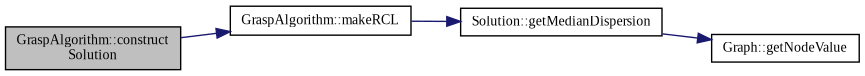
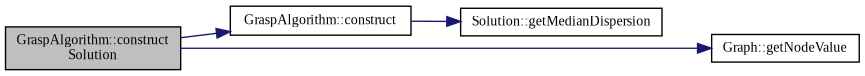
node "GraspAlgorithm::makeRCL": label "GraspAlgorithm::makeRCL" -> "GraspAlgorithm::construct"
edge "Solution::getMedianDispersion" -> "Graph::getNodeValue": now "GraspAlgorithm::construct Solution" -> "Graph::getNodeValue"
